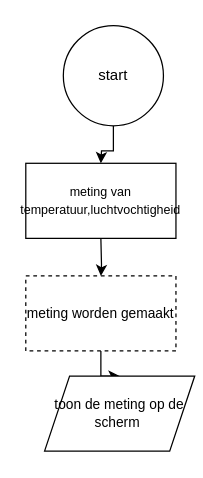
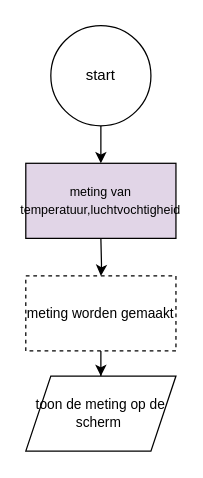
node "start": moved (113, 76) -> (101, 76)
node "meting van temperatuur,luchtvochtigheid": fillcolor #ffffff -> #e1d5e7
node "toon de meting op de scherm": moved (119, 413) -> (101, 413)
